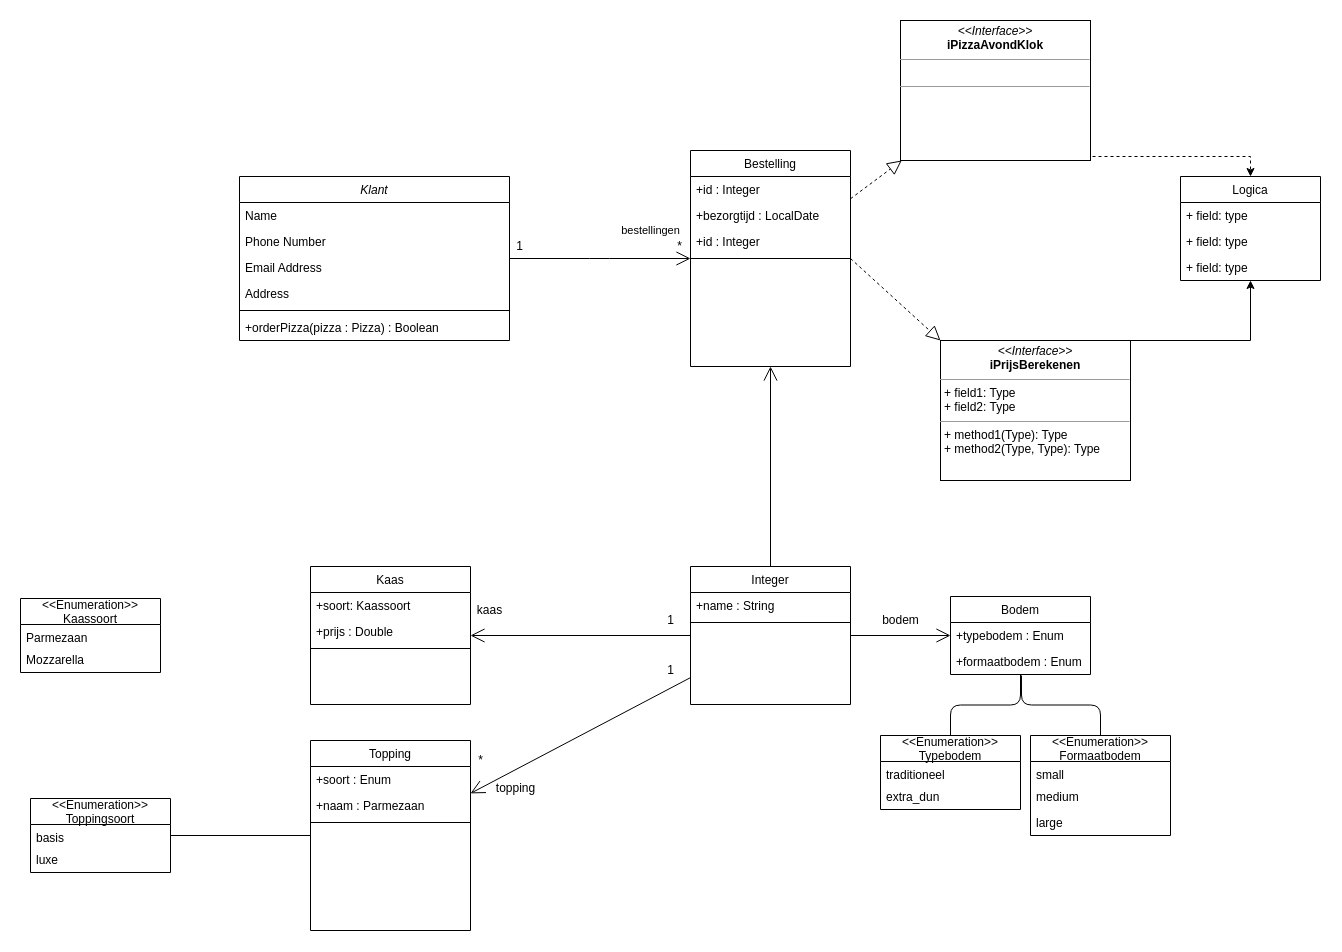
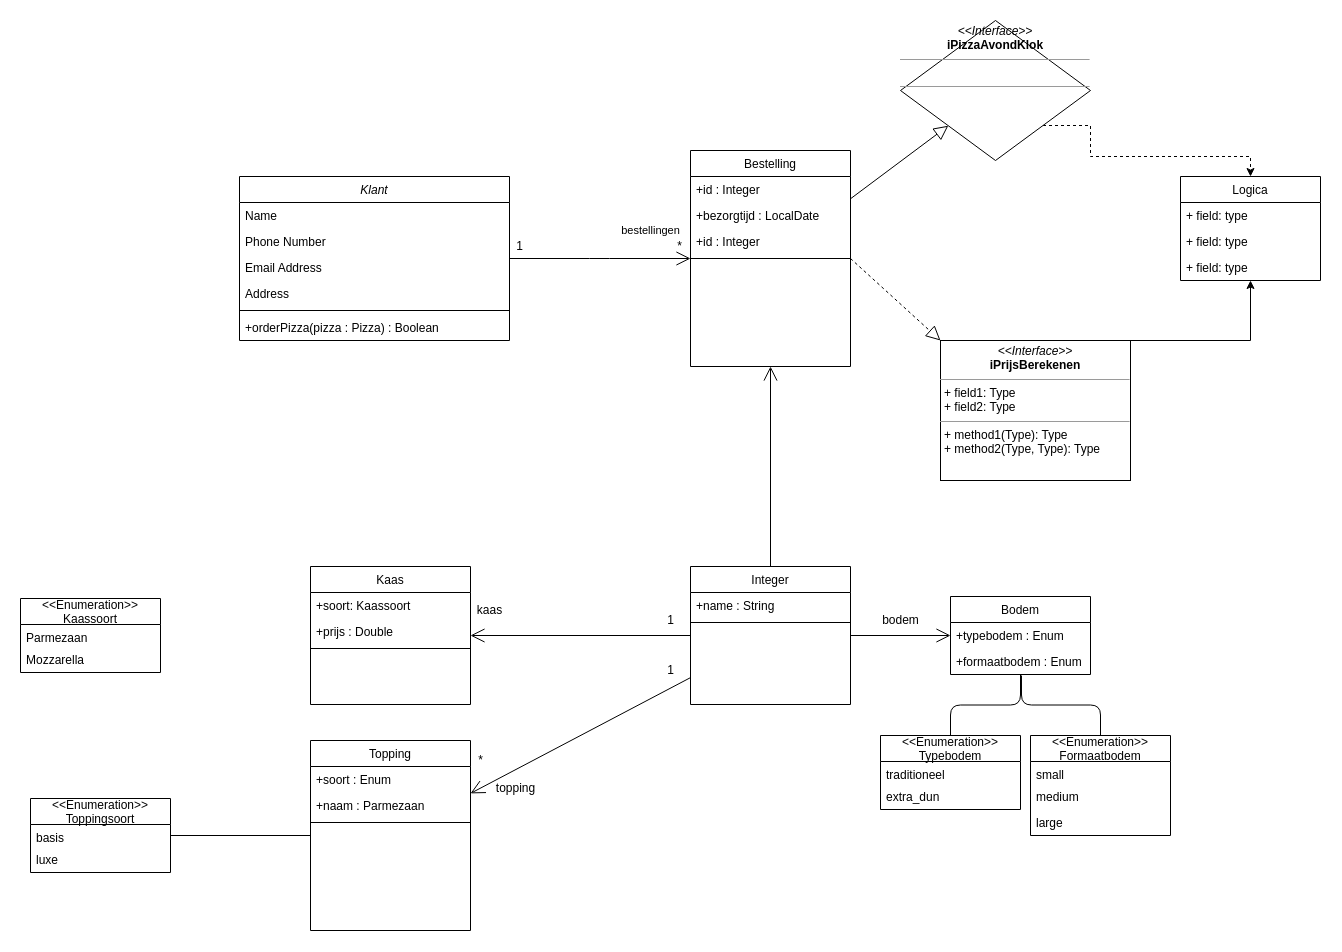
node "<<Interface>> iPizzaAvondKlok": shape rectangle -> diamond
edge "Bestelling" -> "<<Interface>> iPizzaAvondKlok": style dashed -> solid
